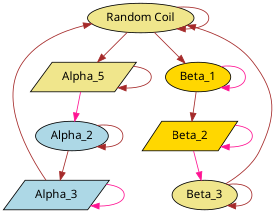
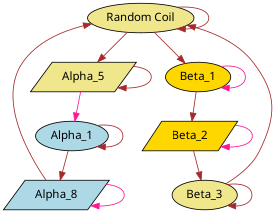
node "Alpha_2": label "Alpha_2" -> "Alpha_1"
edge "Beta_2" -> "Beta_3": color deeppink -> brown
node "Alpha_3": label "Alpha_3" -> "Alpha_8"
